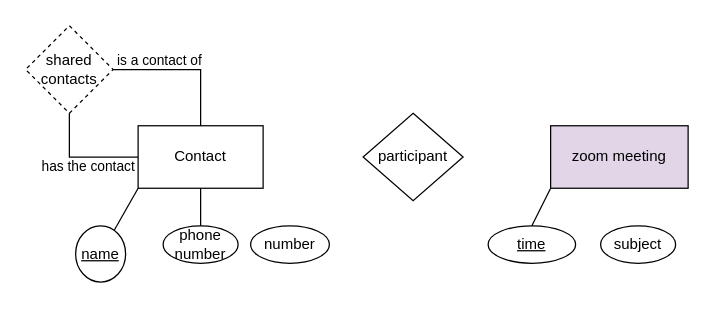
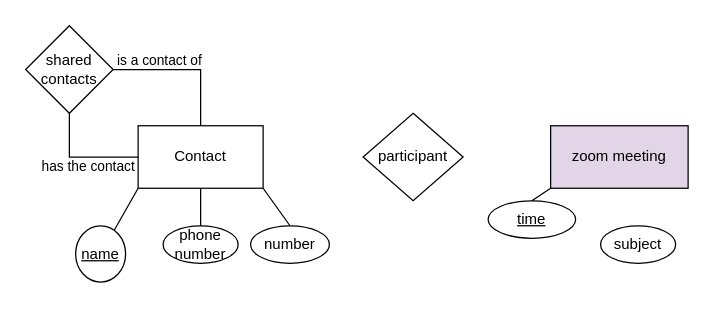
node "shared contacts": style dashed -> solid
edge "Contact" -- "number": added
node "time": moved (532, 244) -> (532, 219)
